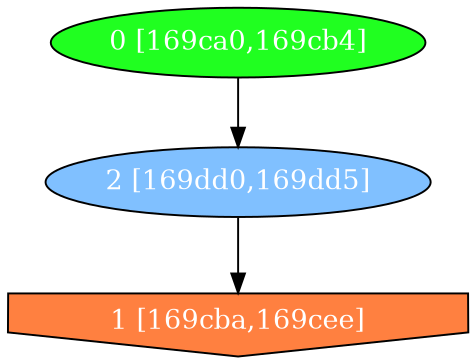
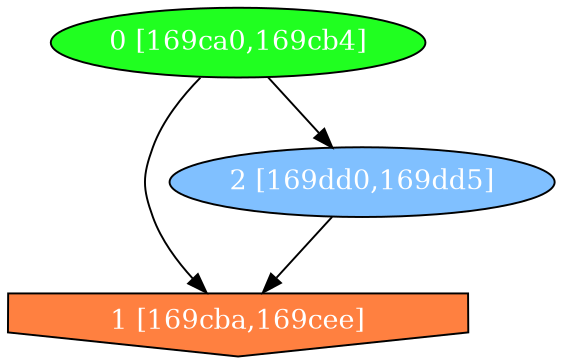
edge "0 [169ca0,169cb4]" -> "1 [169cba,169cee]": added
